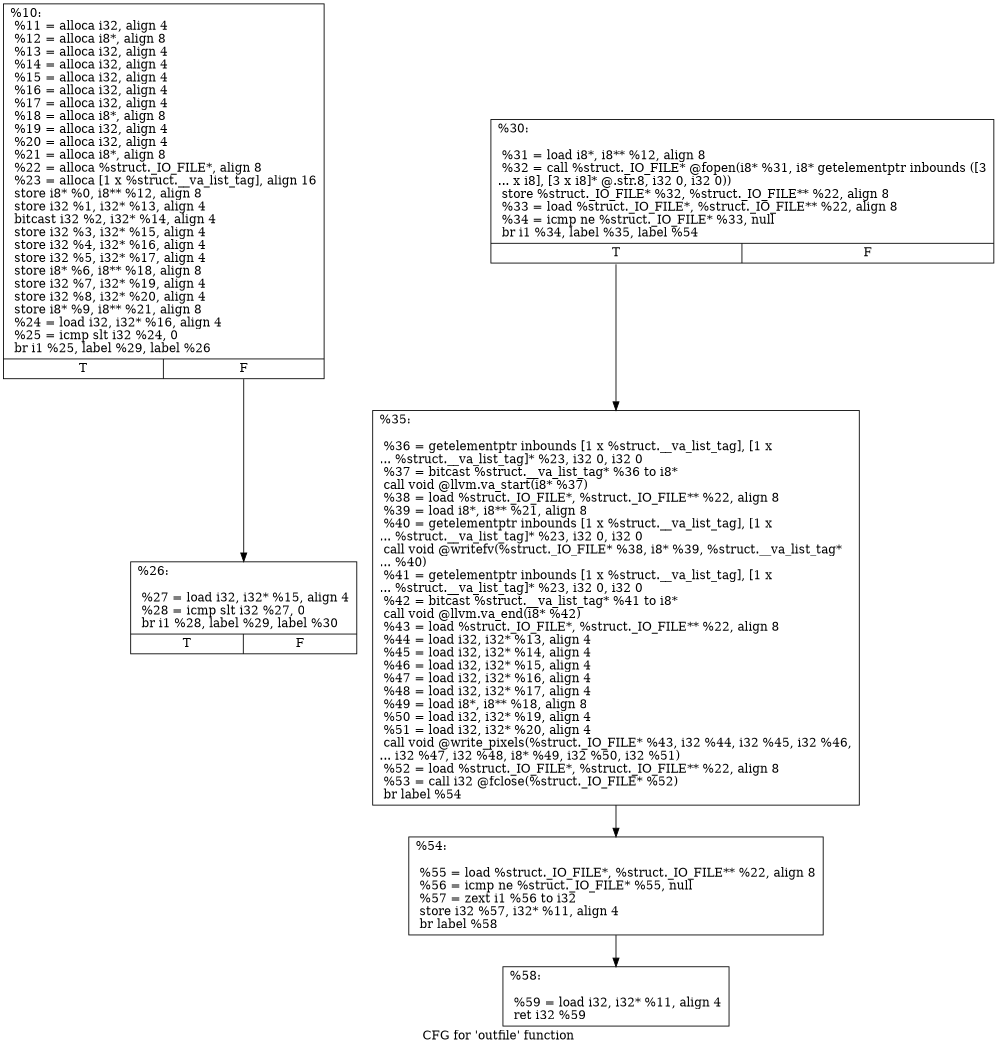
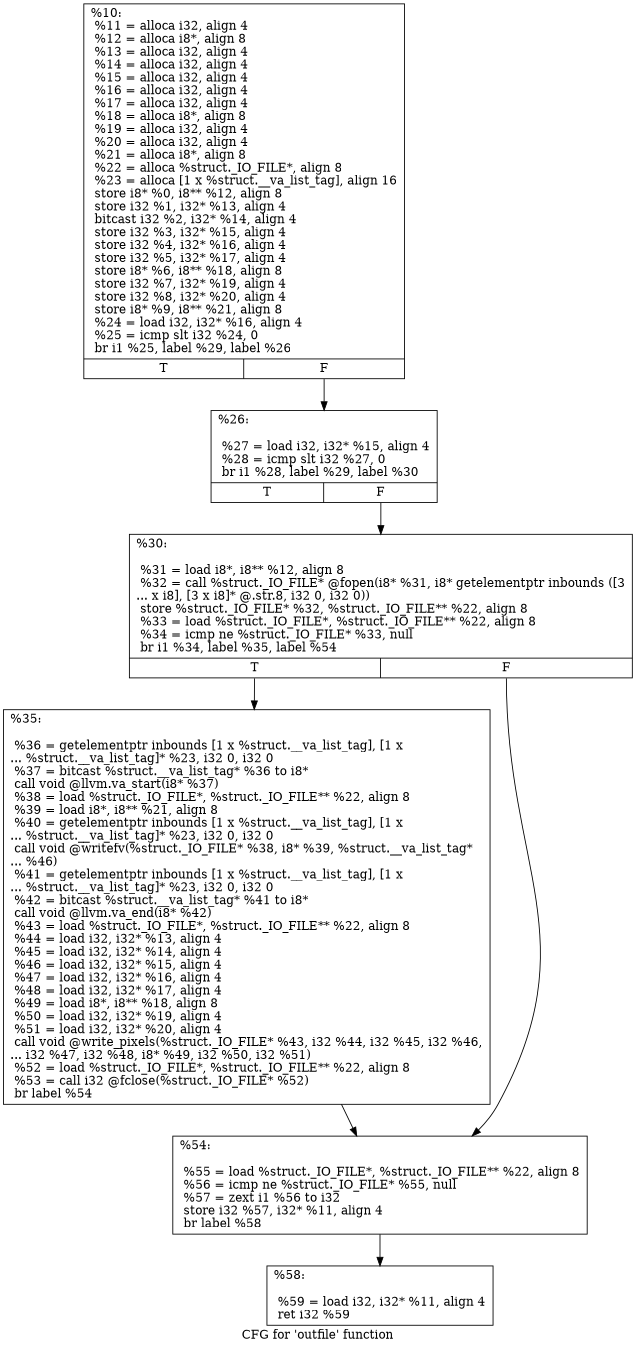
edge "%26:" -> "%30:": added
node "%35:": text "... %40)" -> "... %46)"
edge "%30:" -> "%54:": added
